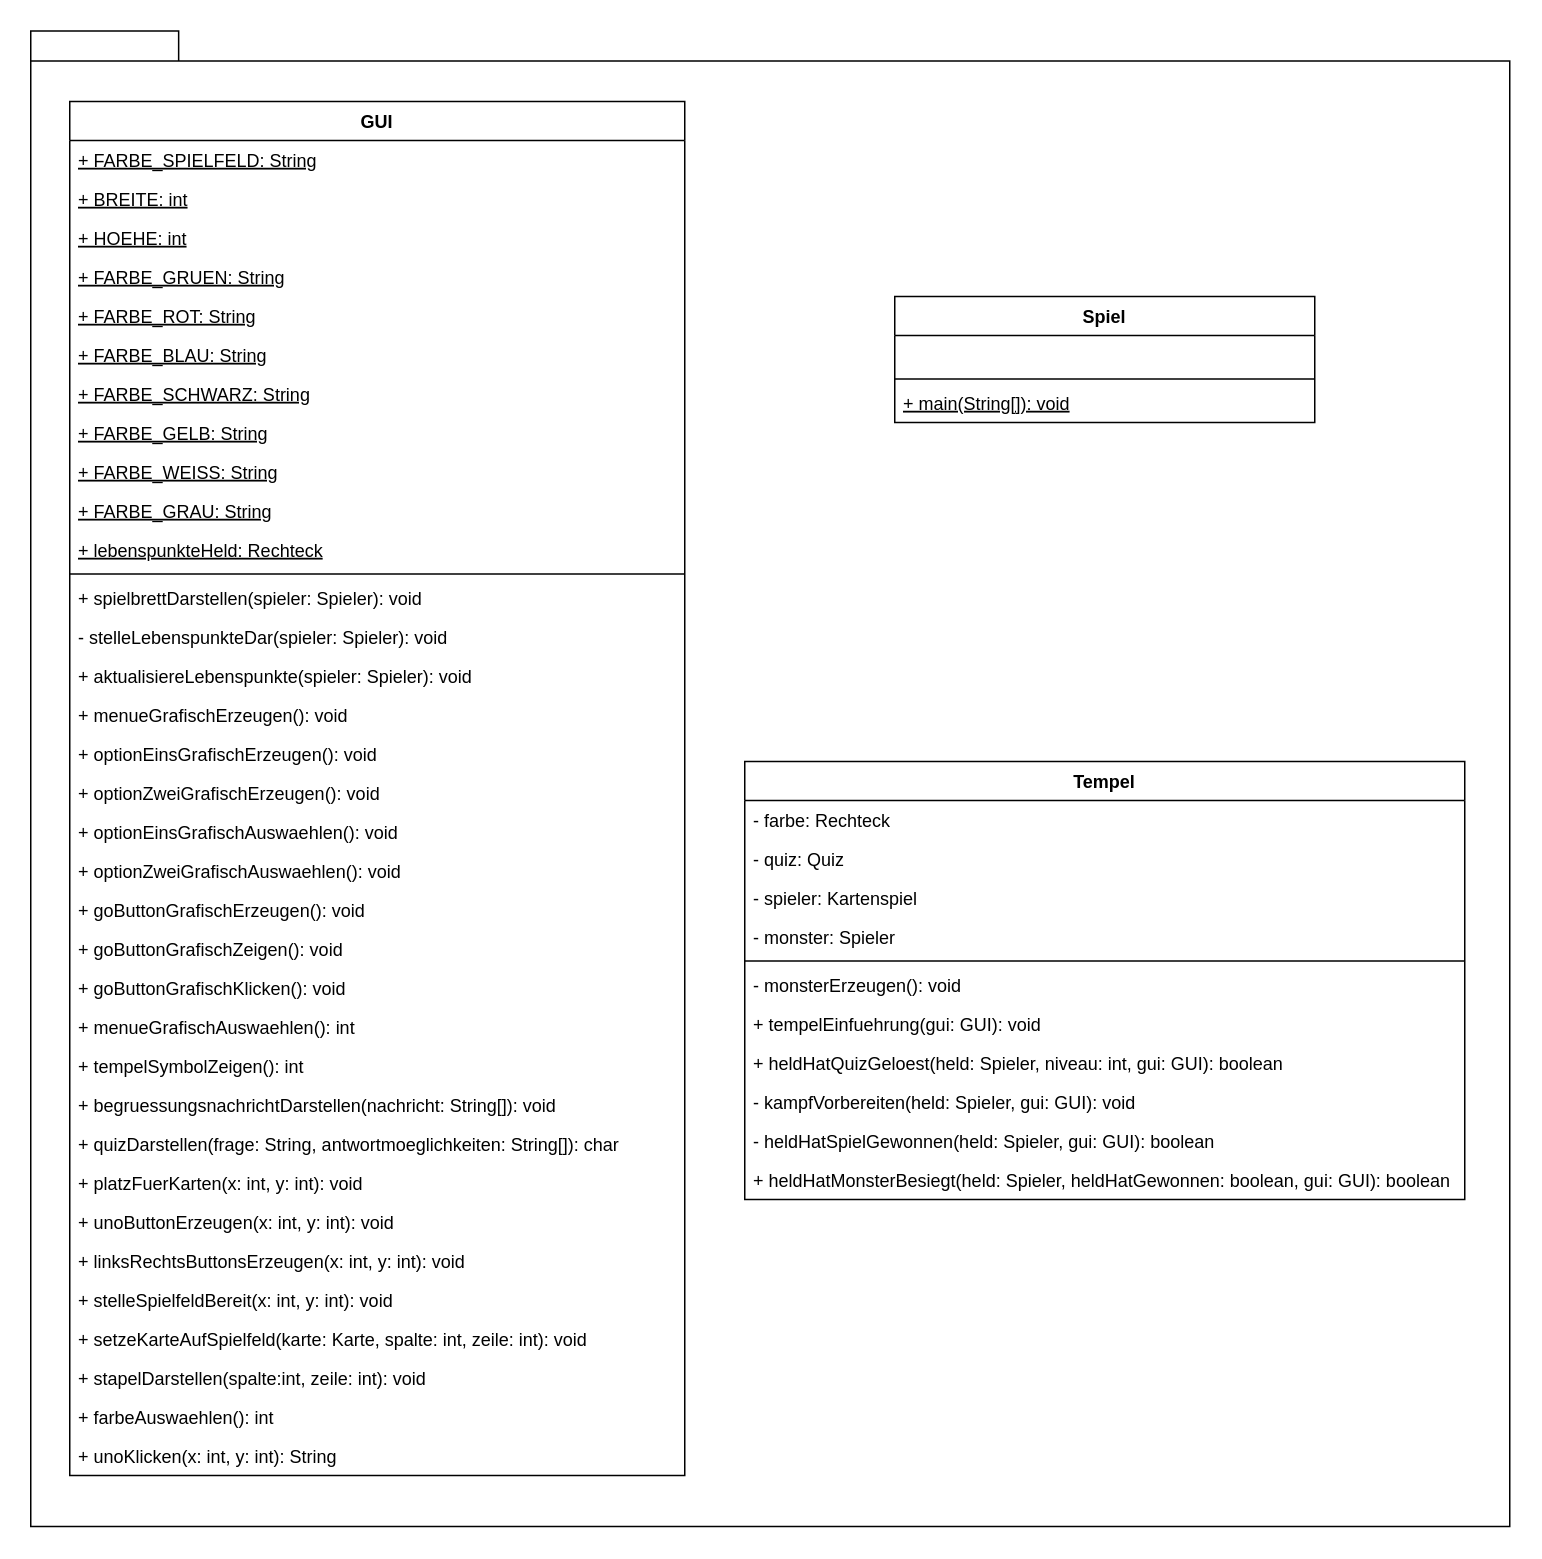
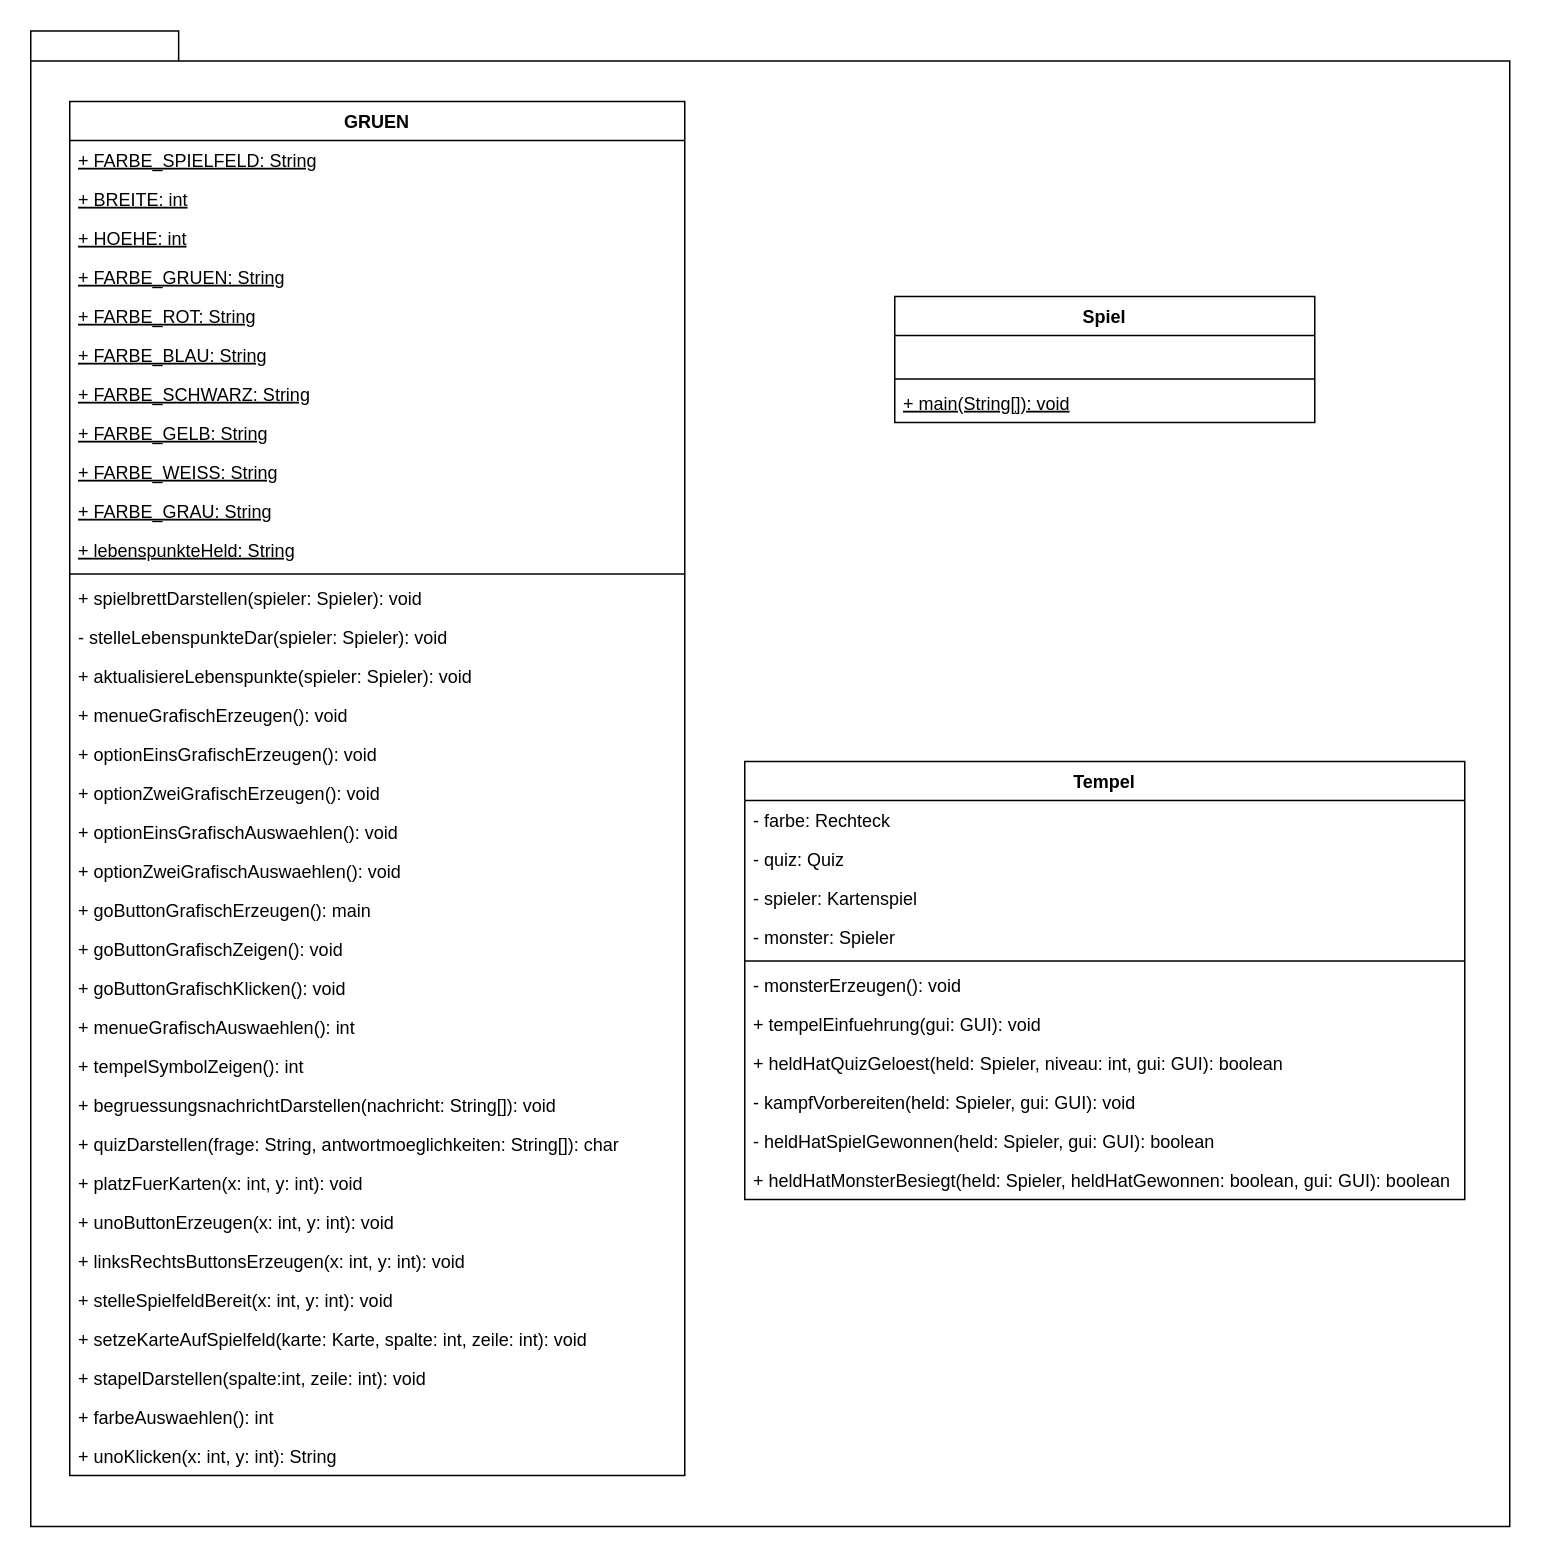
node "GUI": label "GUI" -> "GRUEN"
node "+ lebenspunkteHeld: Rechteck": label "+ lebenspunkteHeld: Rechteck" -> "+ lebenspunkteHeld: String"
node "+ goButtonGrafischErzeugen(): void": label "+ goButtonGrafischErzeugen(): void" -> "+ goButtonGrafischErzeugen(): main"
